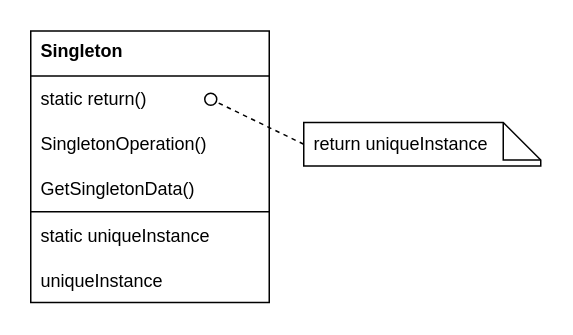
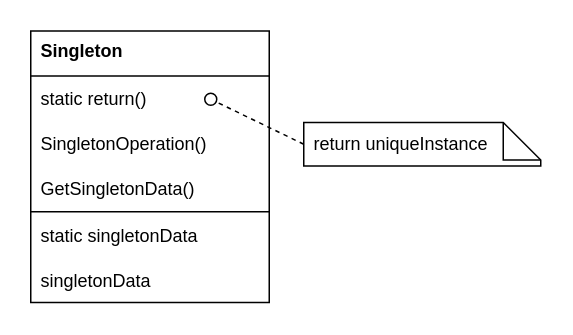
node "static uniqueInstance": label "static uniqueInstance" -> "static singletonData"
node "uniqueInstance": label "uniqueInstance" -> "singletonData"
